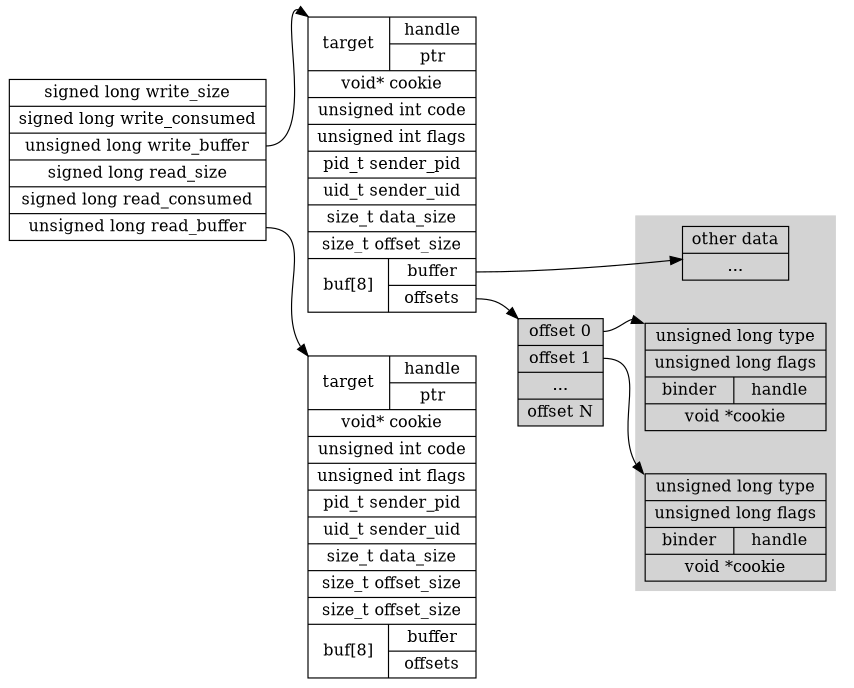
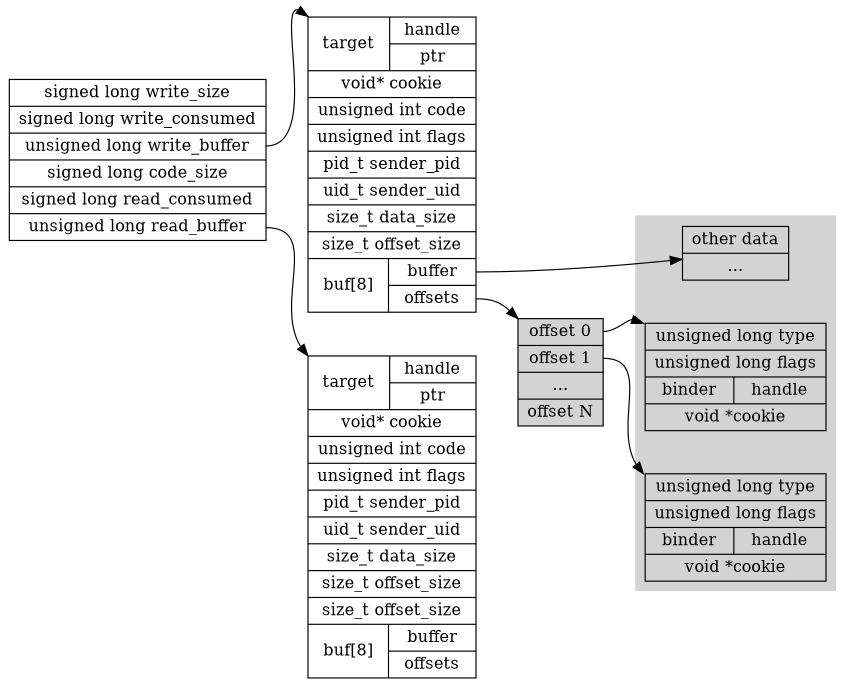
node "signed long write_size": text "signed long read_size" -> "signed long code_size"
